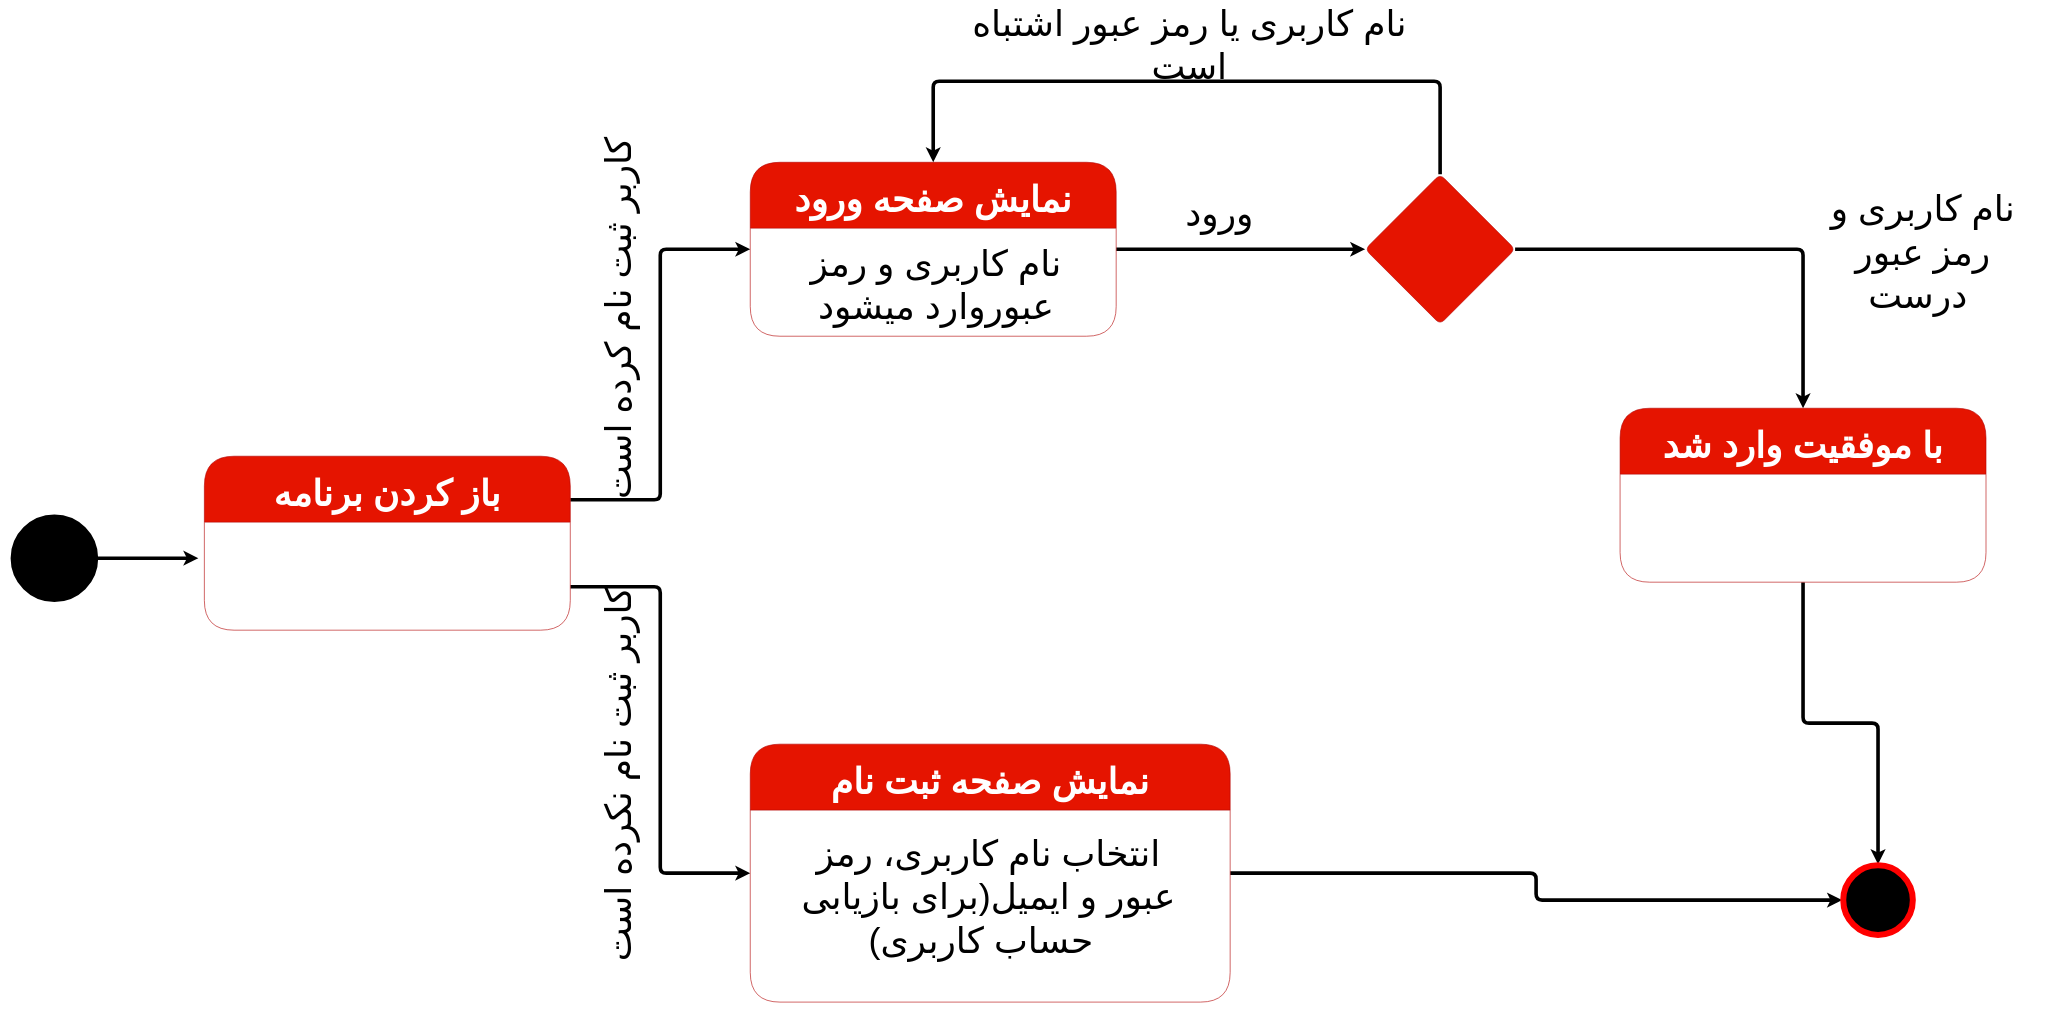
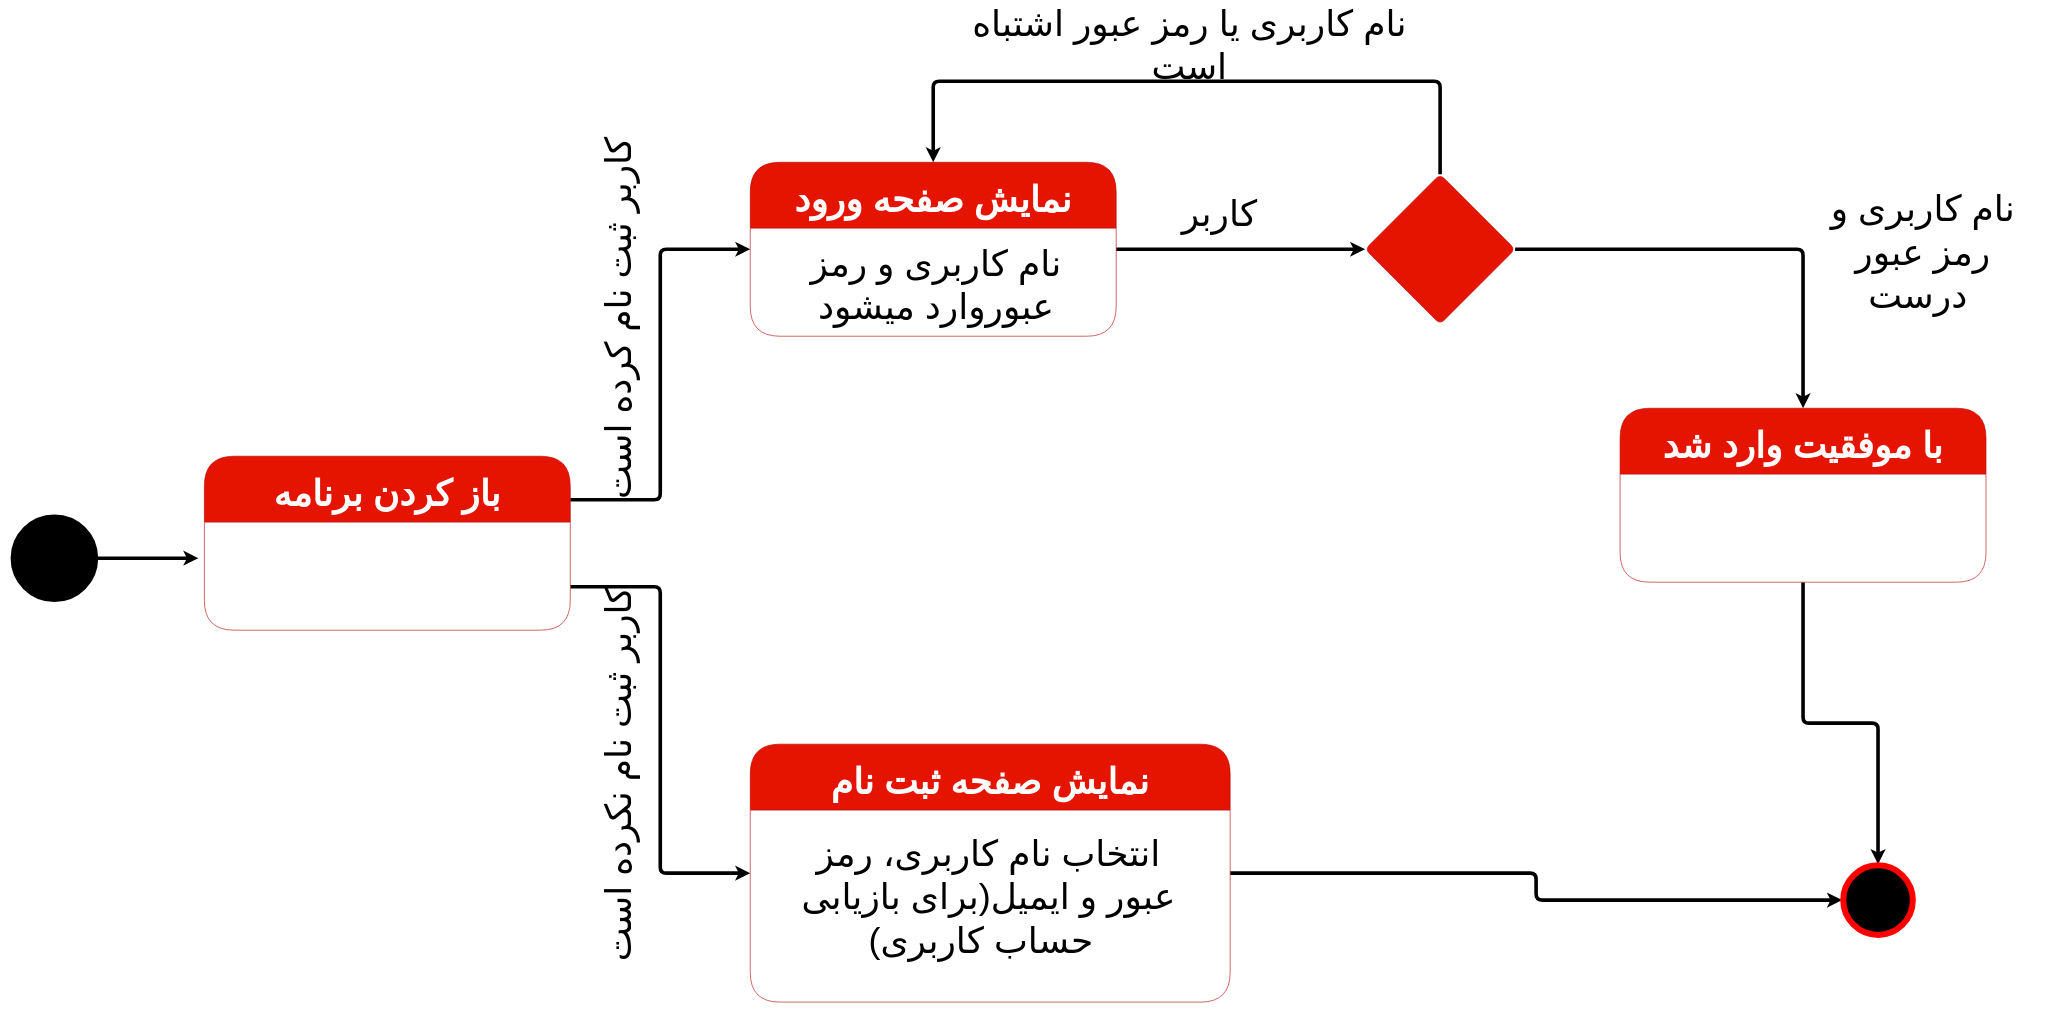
node "ورود": label "ورود" -> "کاربر"
